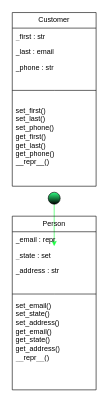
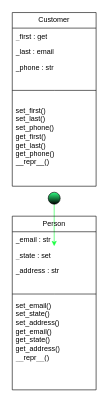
node "_first : str": label "_first : str" -> "_first : get"
node "_email : repr": label "_email : repr" -> "_email : str"
